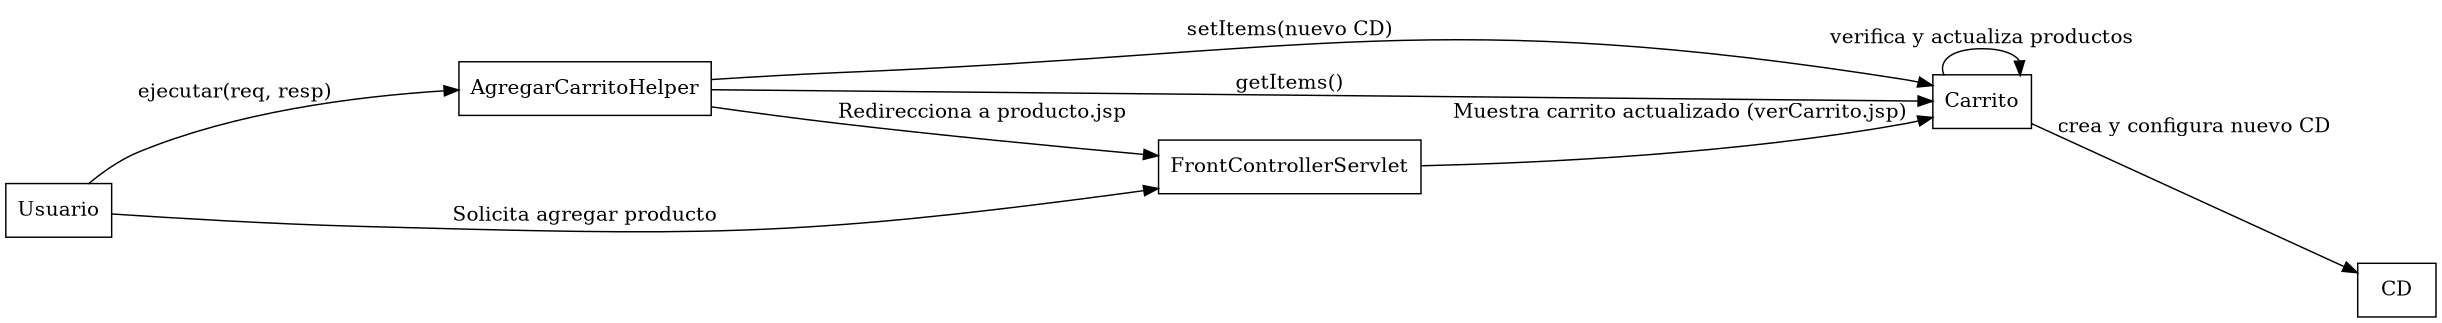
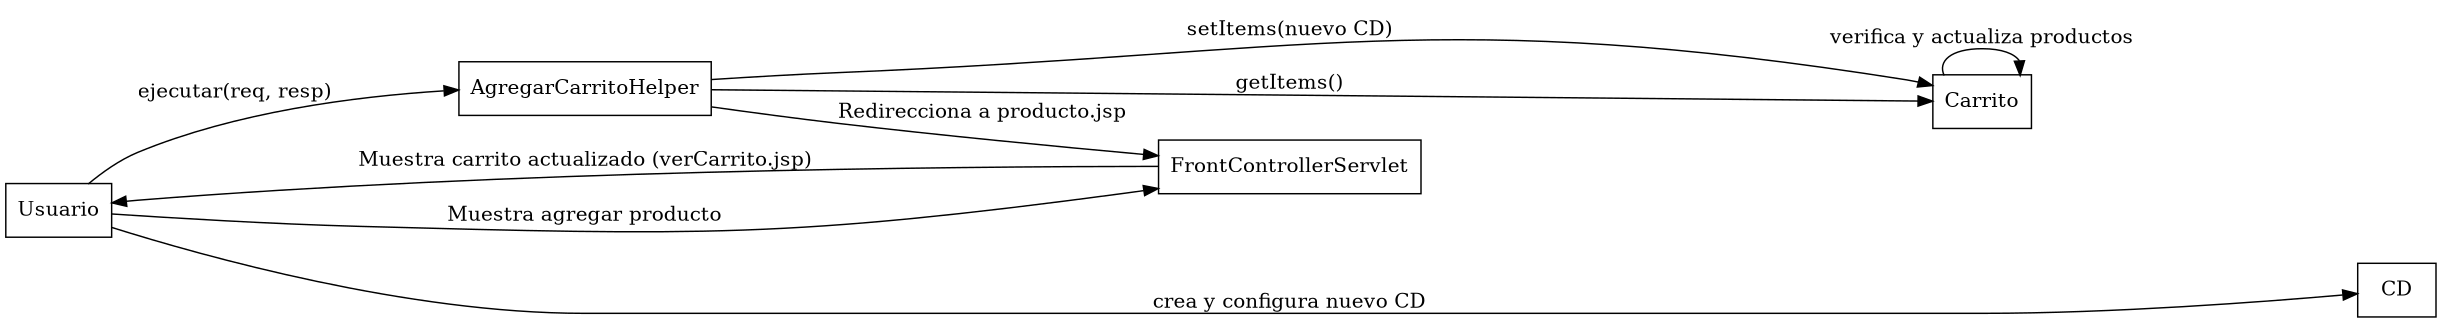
edge "FrontControllerServlet" -> "Carrito": now "FrontControllerServlet" -> "Usuario"
edge "Carrito" -> "CD": now "Usuario" -> "CD"
edge "Usuario" -> "FrontControllerServlet": label "Solicita agregar producto" -> "Muestra agregar producto"
